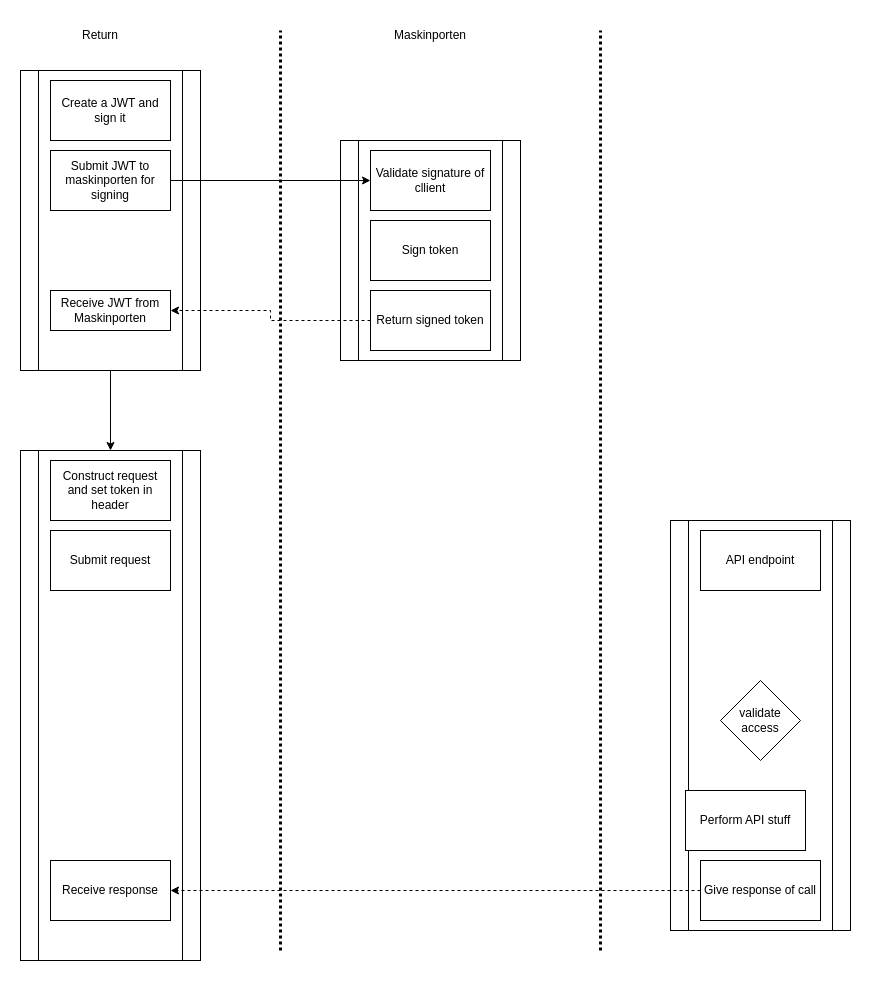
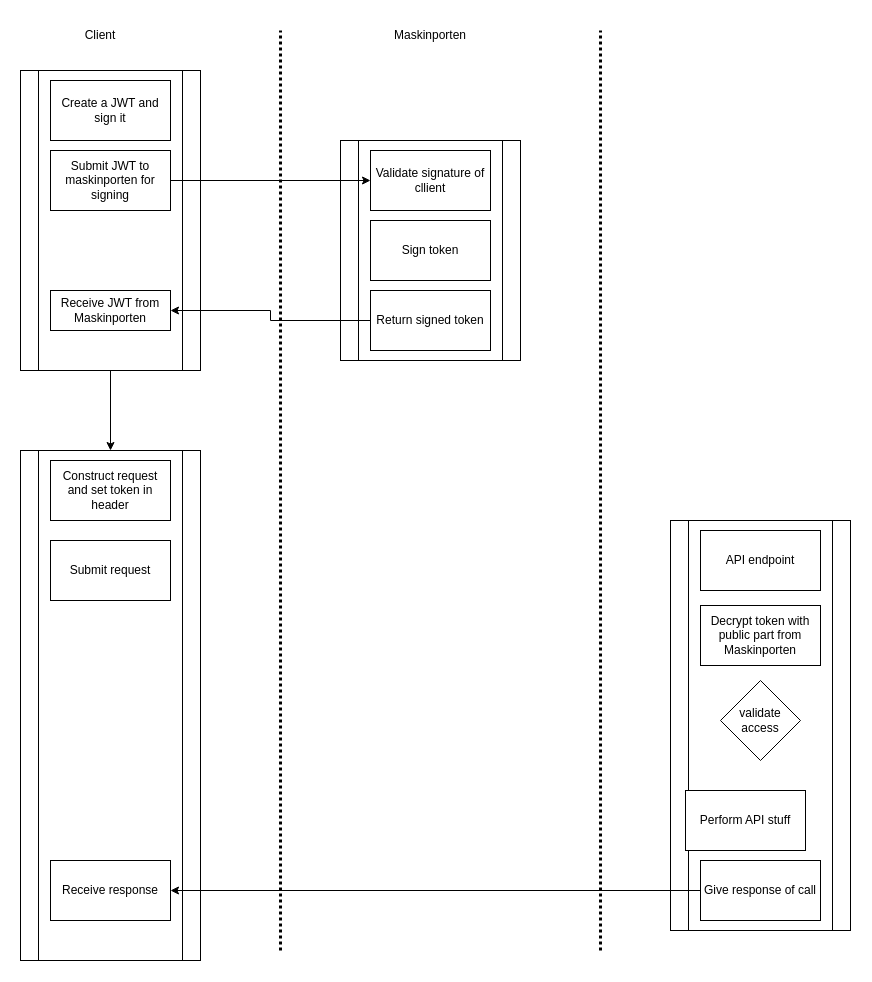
node "Return": label "Return" -> "Client"
edge "Return signed token" -> "Receive JWT from Maskinporten": style dashed -> solid
node "Submit request": moved (111, 561) -> (111, 571)
node "Decrypt token with public part from Maskinporten": added
edge "Give response of call" -> "Receive response": style dashed -> solid
